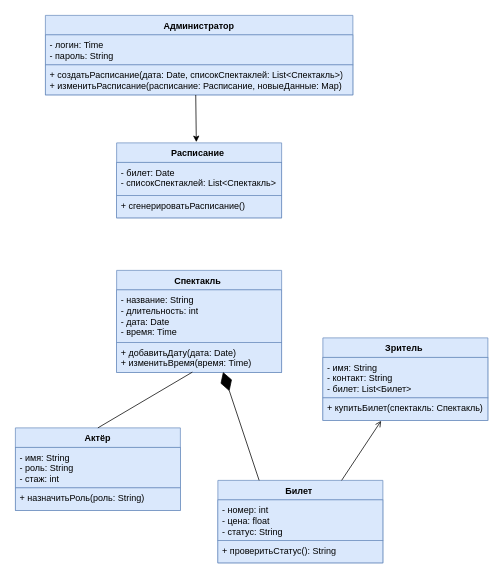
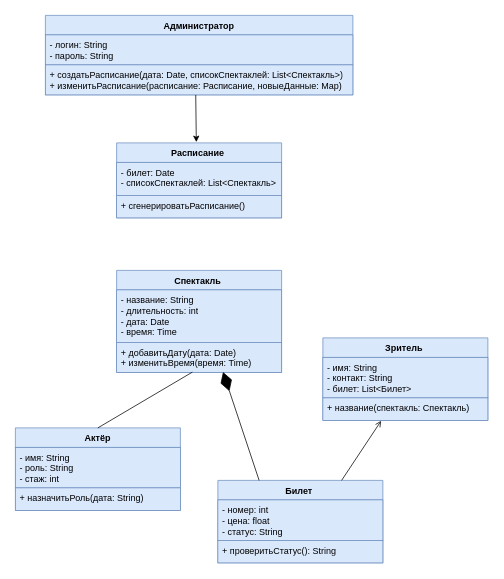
node "- логин: Time - пароль: String": label "- логин: Time - пароль: String" -> "- логин: String - пароль: String"
node "+ купитьБилет(спектакль: Спектакль)": label "+ купитьБилет(спектакль: Спектакль)" -> "+ название(спектакль: Спектакль)"
node "+ назначитьРоль(роль: String)": label "+ назначитьРоль(роль: String)" -> "+ назначитьРоль(дата: String)"
